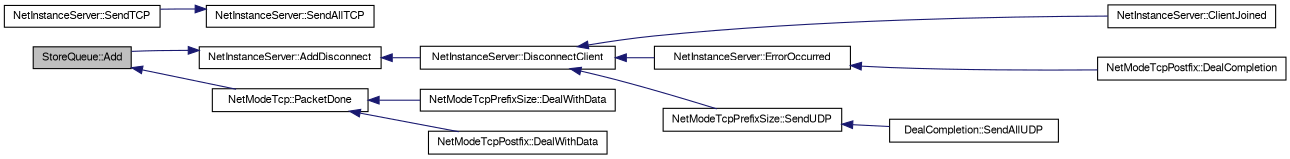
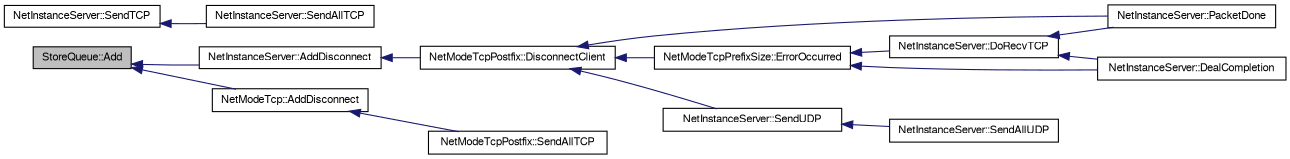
edge "NetInstanceServer::SendTCP" -> "NetInstanceServer::SendAllTCP": reversed
node "NetInstanceServer::ClientJoined": label "NetInstanceServer::ClientJoined" -> "NetInstanceServer::PacketDone"
node "NetInstanceServer::DoRecvTCP": added
edge "StoreQueue::Add" -> "NetInstanceServer::AddDisconnect": reversed
node "NetInstanceServer::DisconnectClient": label "NetInstanceServer::DisconnectClient" -> "NetModeTcpPostfix::DisconnectClient"
node "NetInstanceServer::ErrorOccurred": label "NetInstanceServer::ErrorOccurred" -> "NetModeTcpPrefixSize::ErrorOccurred"
node "NetModeTcpPostfix::DealCompletion": label "NetModeTcpPostfix::DealCompletion" -> "NetInstanceServer::DealCompletion"
node "NetModeTcp::PacketDone": label "NetModeTcp::PacketDone" -> "NetModeTcp::AddDisconnect"
node "NetModeTcpPrefixSize::DealWithData": removed
node "NetModeTcpPrefixSize::SendUDP": label "NetModeTcpPrefixSize::SendUDP" -> "NetInstanceServer::SendUDP"
node "DealCompletion::SendAllUDP": label "DealCompletion::SendAllUDP" -> "NetInstanceServer::SendAllUDP"
node "NetModeTcpPostfix::DealWithData": label "NetModeTcpPostfix::DealWithData" -> "NetModeTcpPostfix::SendAllTCP"
